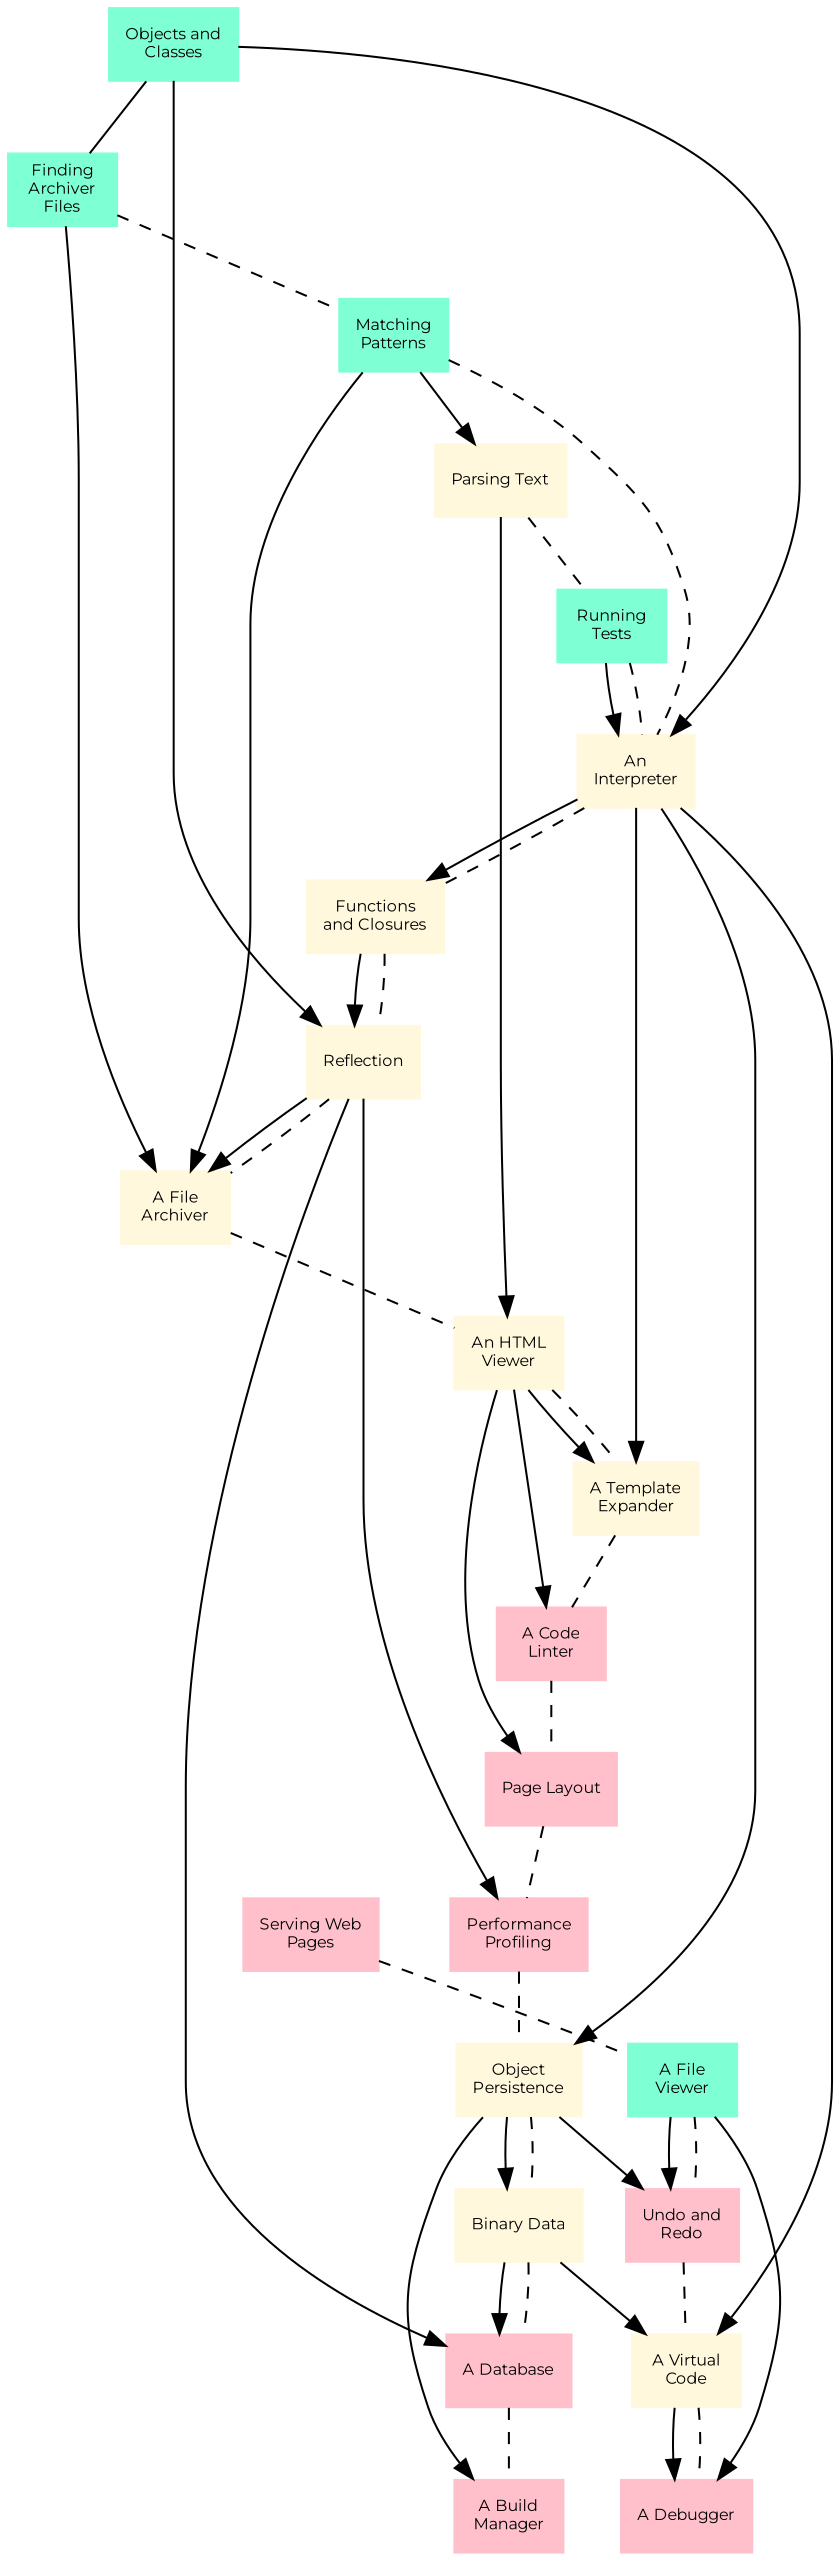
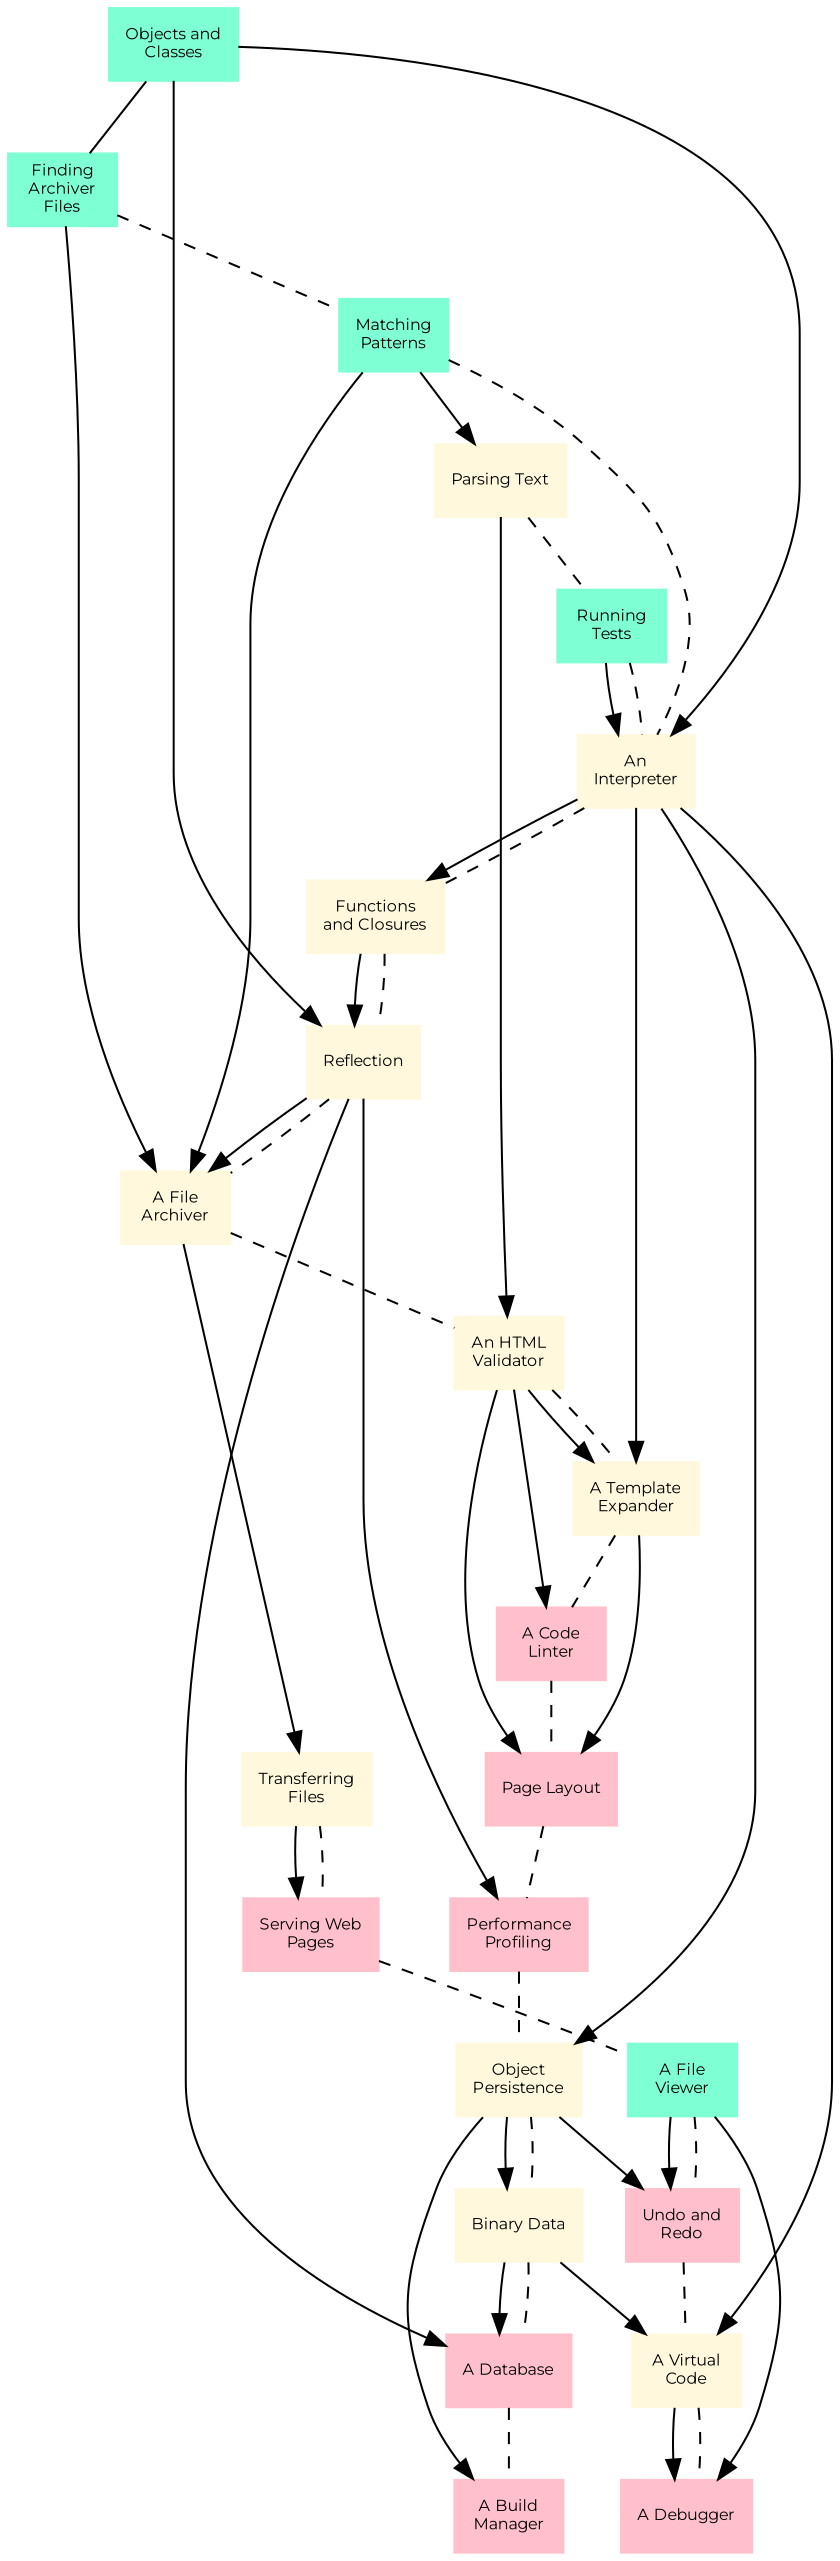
node "An HTML": text "Viewer" -> "Validator"
edge "A Template" -> "Page Layout": added
node "Transferring": added
